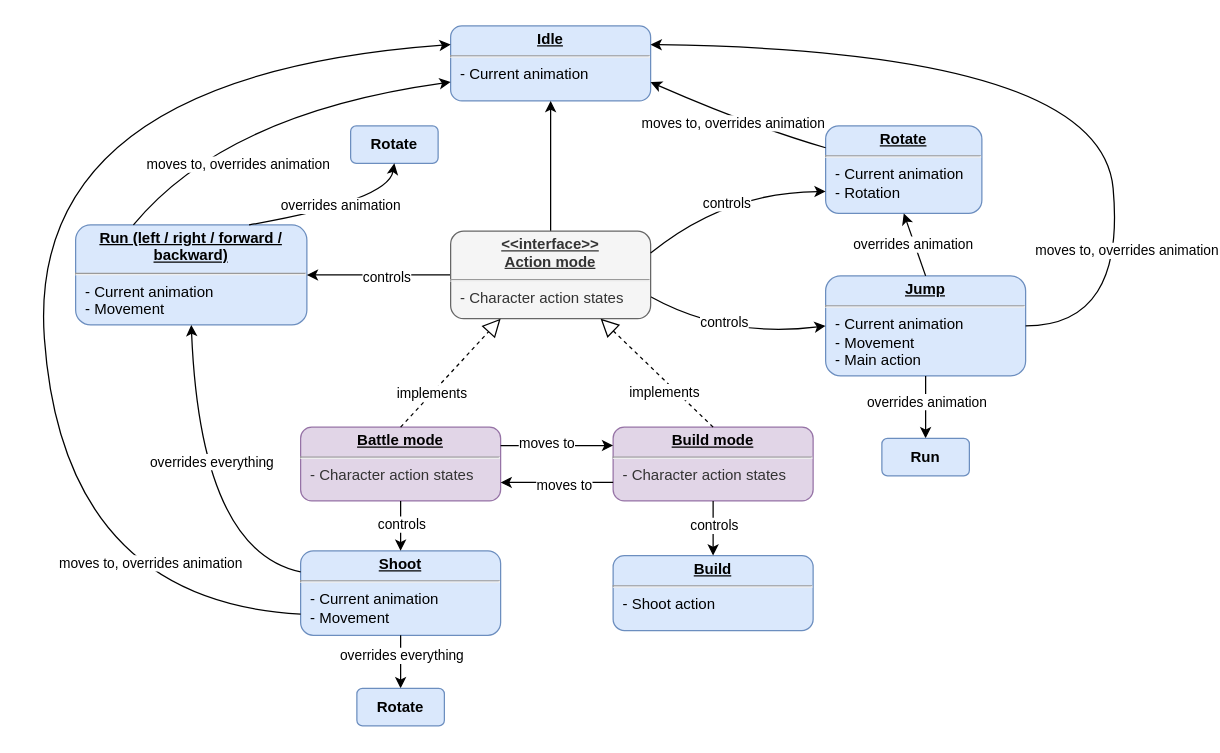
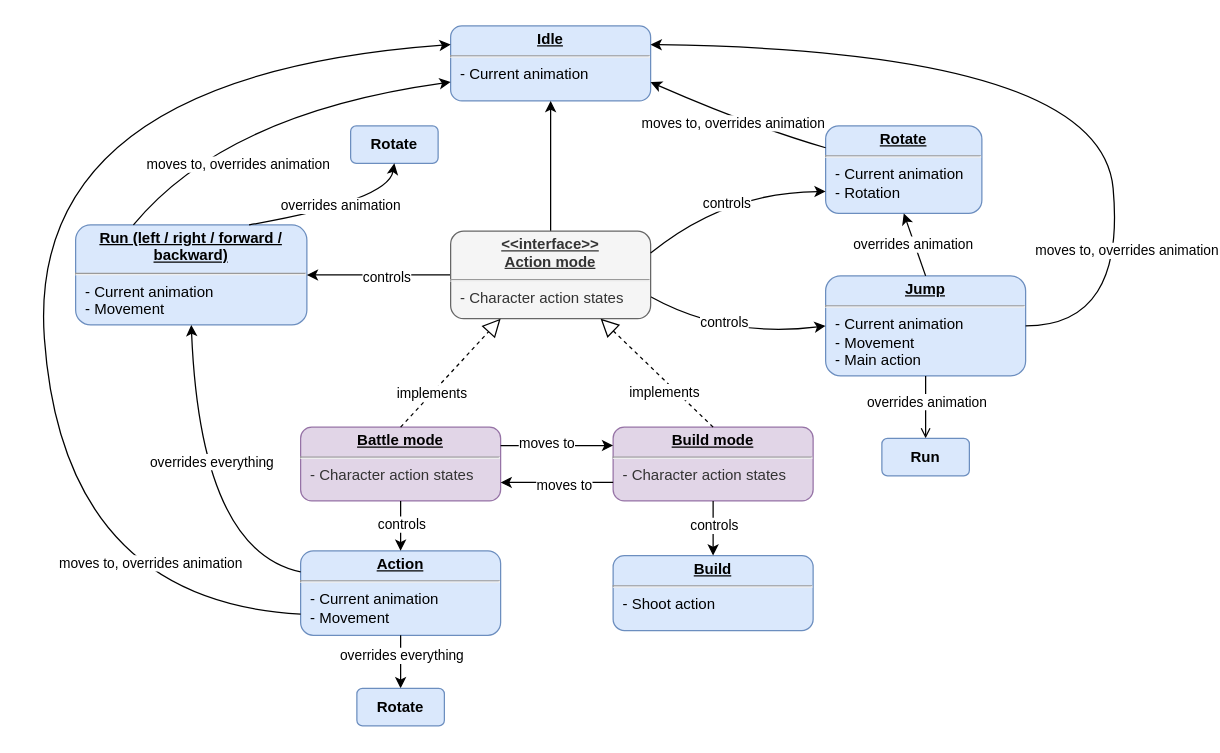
edge "Jump - Current animation - Movement - Main action" -> "Run": arrowhead classic -> open
node "Shoot - Current animation - Movement": label "Shoot - Current animation - Movement" -> "Action - Current animation - Movement"
